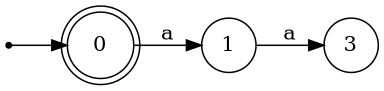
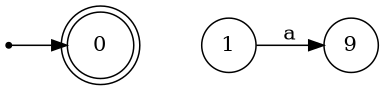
edge "0" -> "1": removed, label "a"
node "3": label "3" -> "9"
